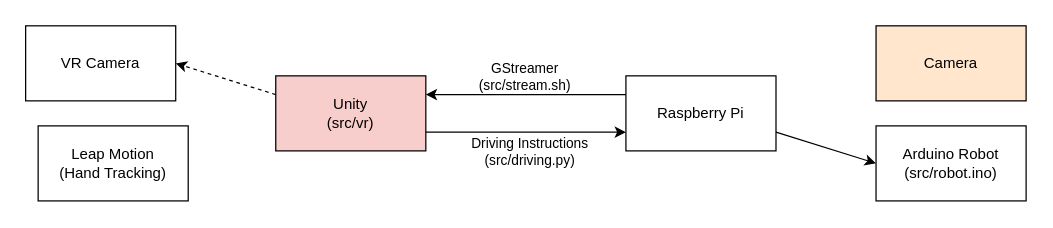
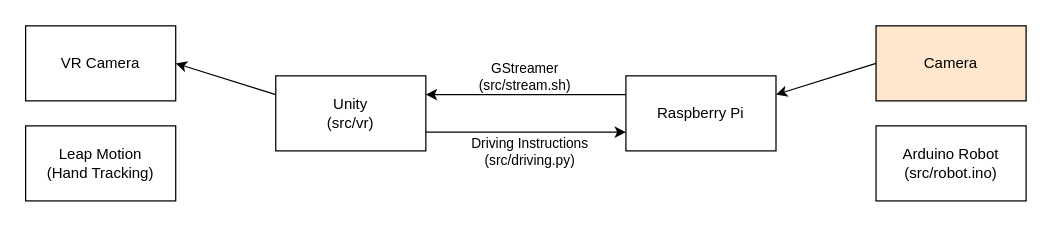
edge "Camera" -> "Raspberry Pi": added
edge "Unity (src/vr)" -> "VR Camera": style dashed -> solid
node "Unity (src/vr)": fillcolor #f8cecc -> #ffffff
edge "Raspberry Pi" -> "Arduino Robot (src/robot.ino)": removed
node "Leap Motion (Hand Tracking)": moved (113, 163) -> (101, 163)
